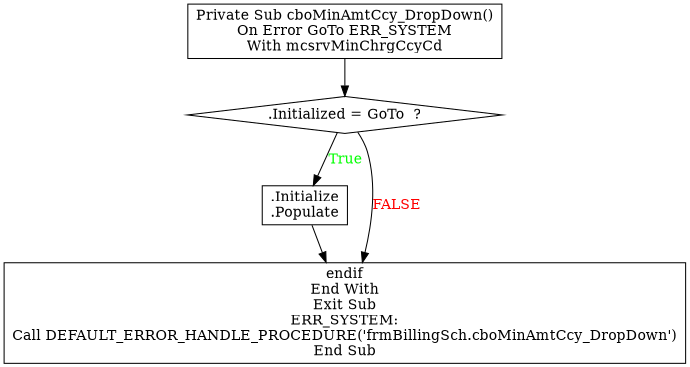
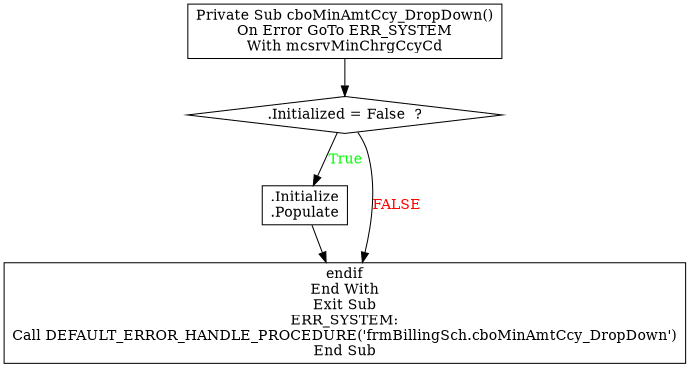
node ".Initialized = GoTo  ?": label ".Initialized = GoTo  ?" -> ".Initialized = False  ?"
